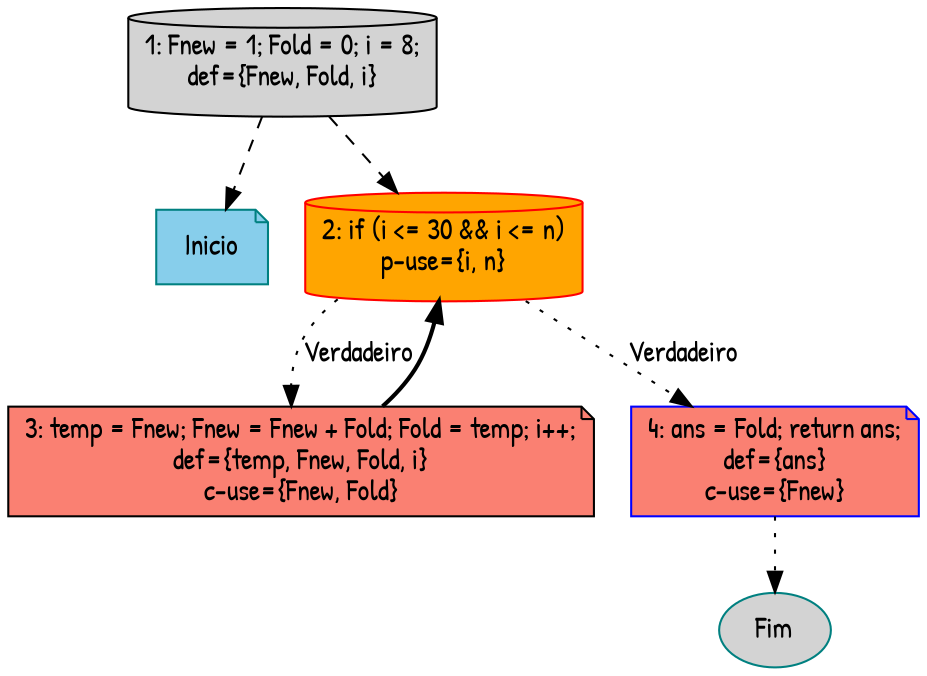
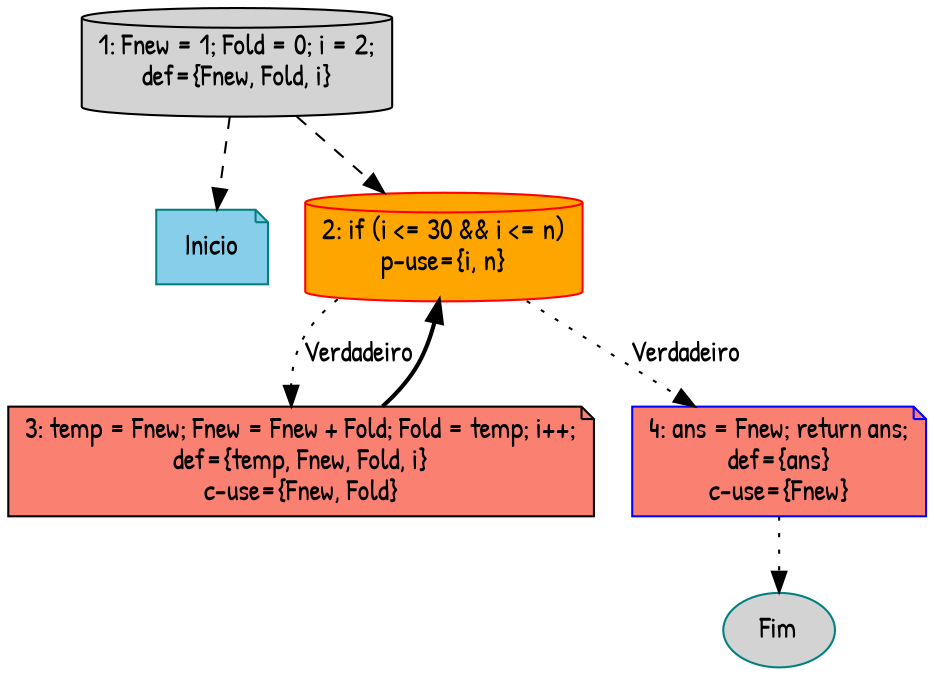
node "1: Fnew = 1; Fold = 0; i = 8; def={Fnew, Fold, i}": label "1: Fnew = 1; Fold = 0; i = 8; def={Fnew, Fold, i}" -> "1: Fnew = 1; Fold = 0; i = 2; def={Fnew, Fold, i}"
node "4: ans = Fold; return ans; def={ans} c-use={Fnew}": label "4: ans = Fold; return ans; def={ans} c-use={Fnew}" -> "4: ans = Fnew; return ans; def={ans} c-use={Fnew}"
